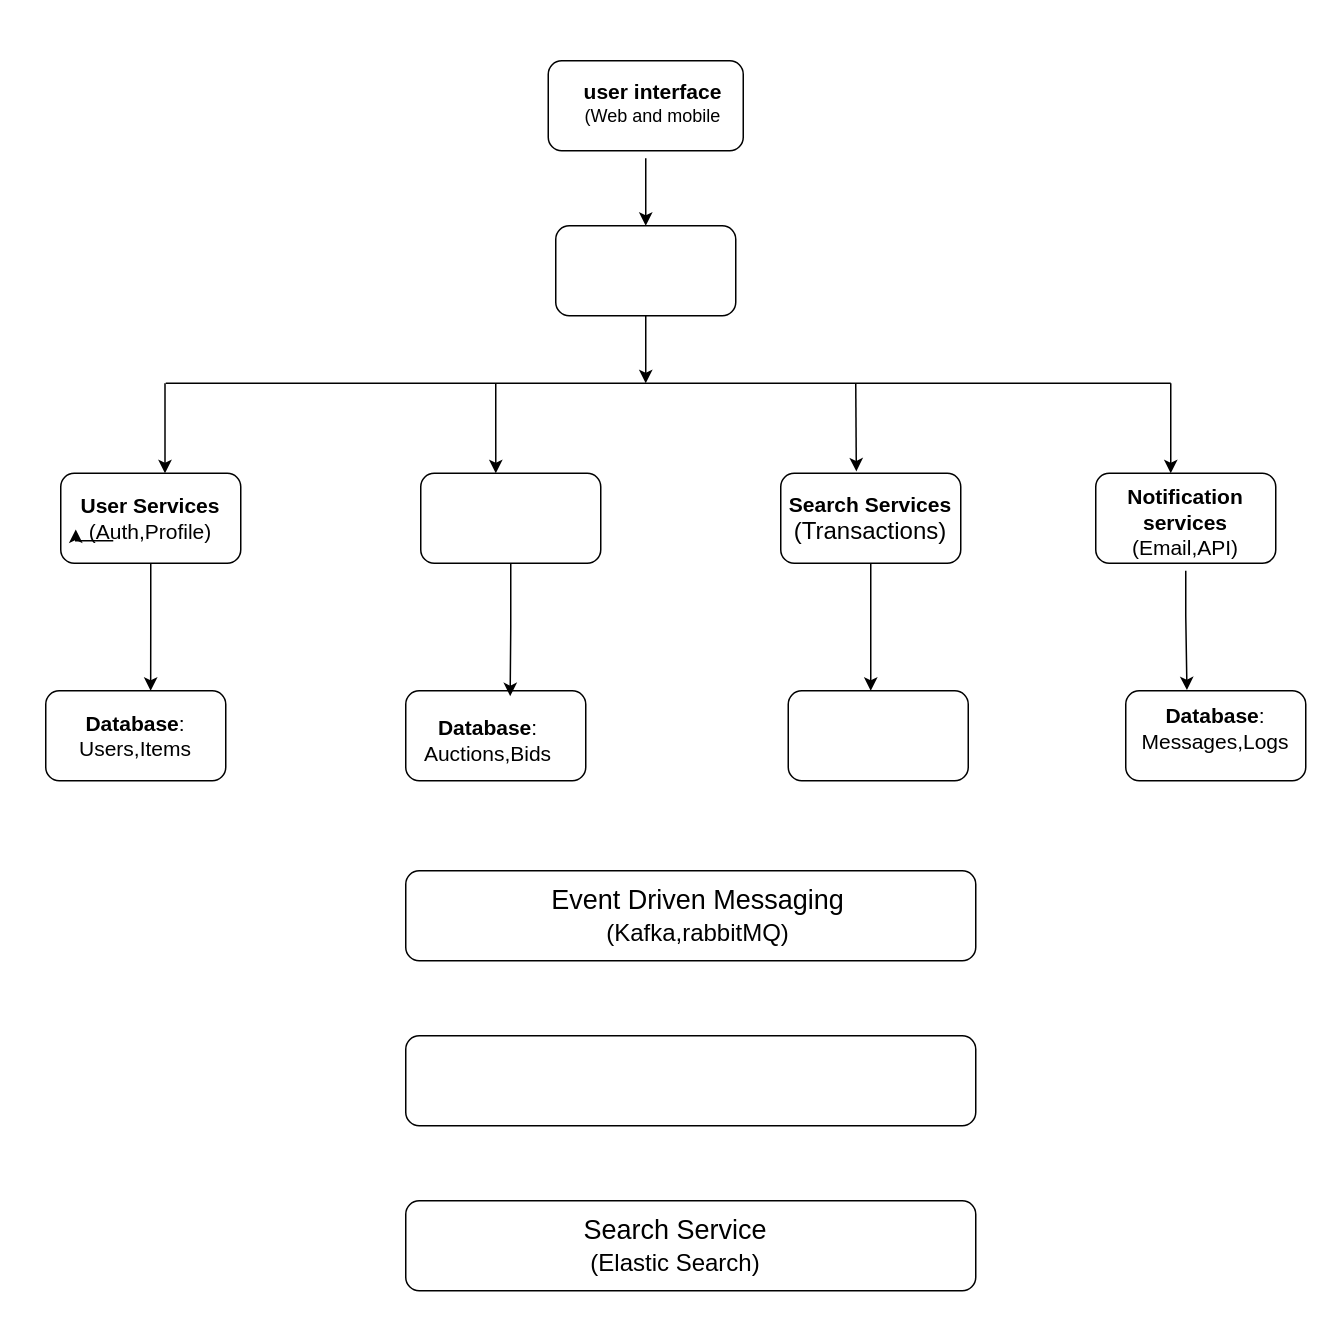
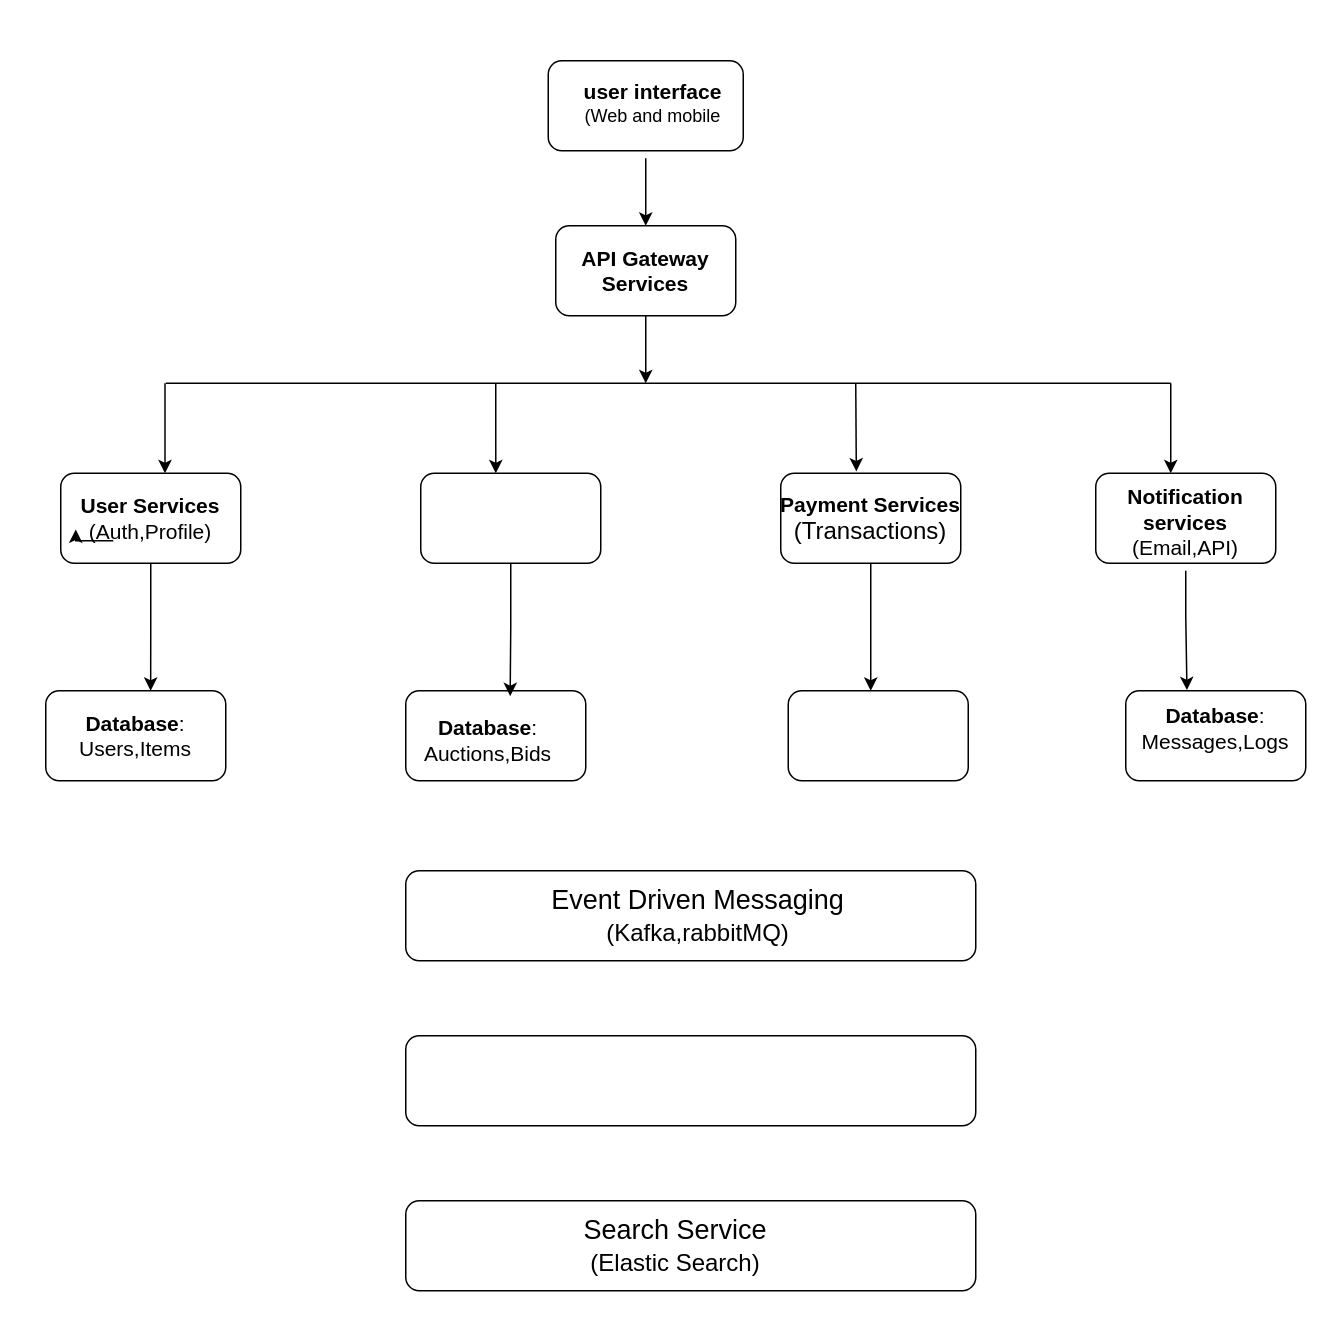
node "API Gateway Services": added
node "Search Services (Transactions)": label "Search Services (Transactions)" -> "Payment Services (Transactions)"
